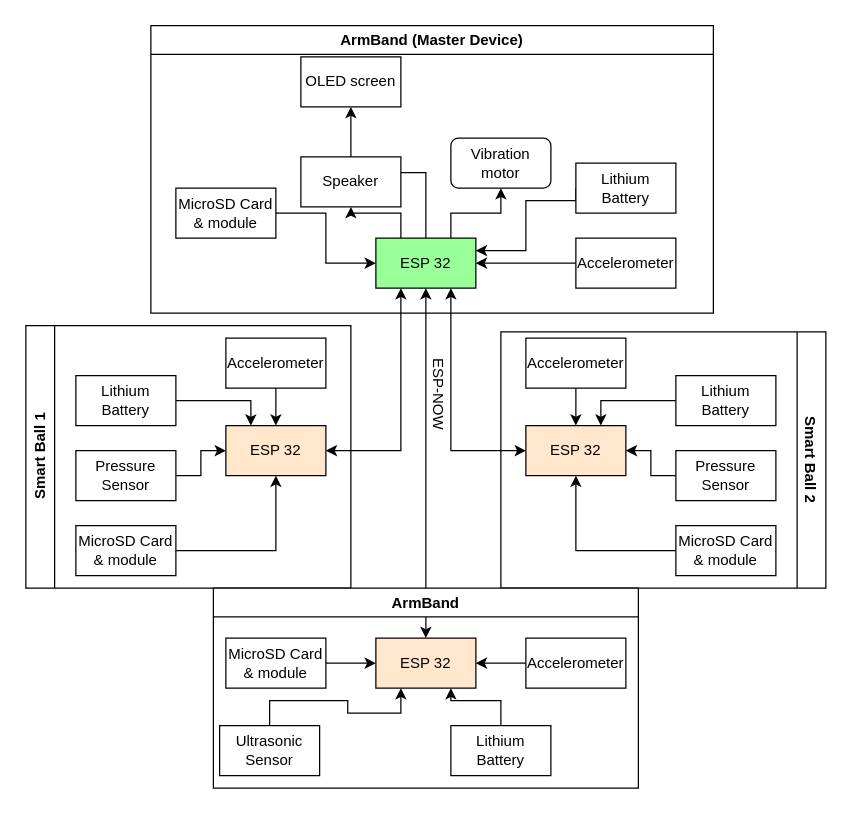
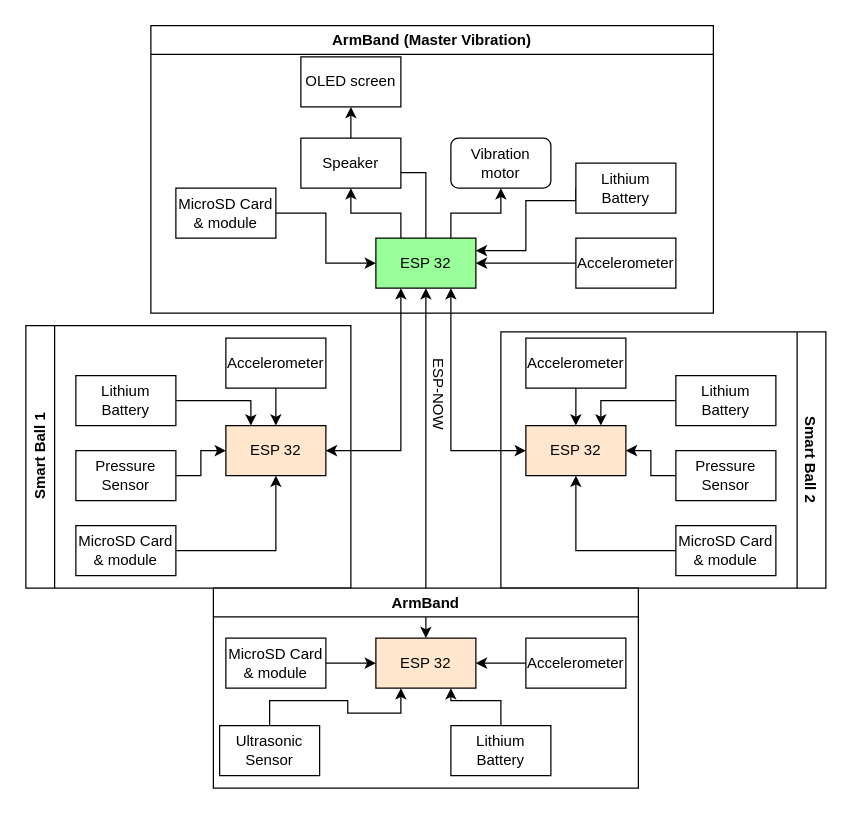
node "ArmBand (Master Device)": label "ArmBand (Master Device)" -> "ArmBand (Master Vibration)"
node "Speaker": moved (351, 182) -> (351, 163)
